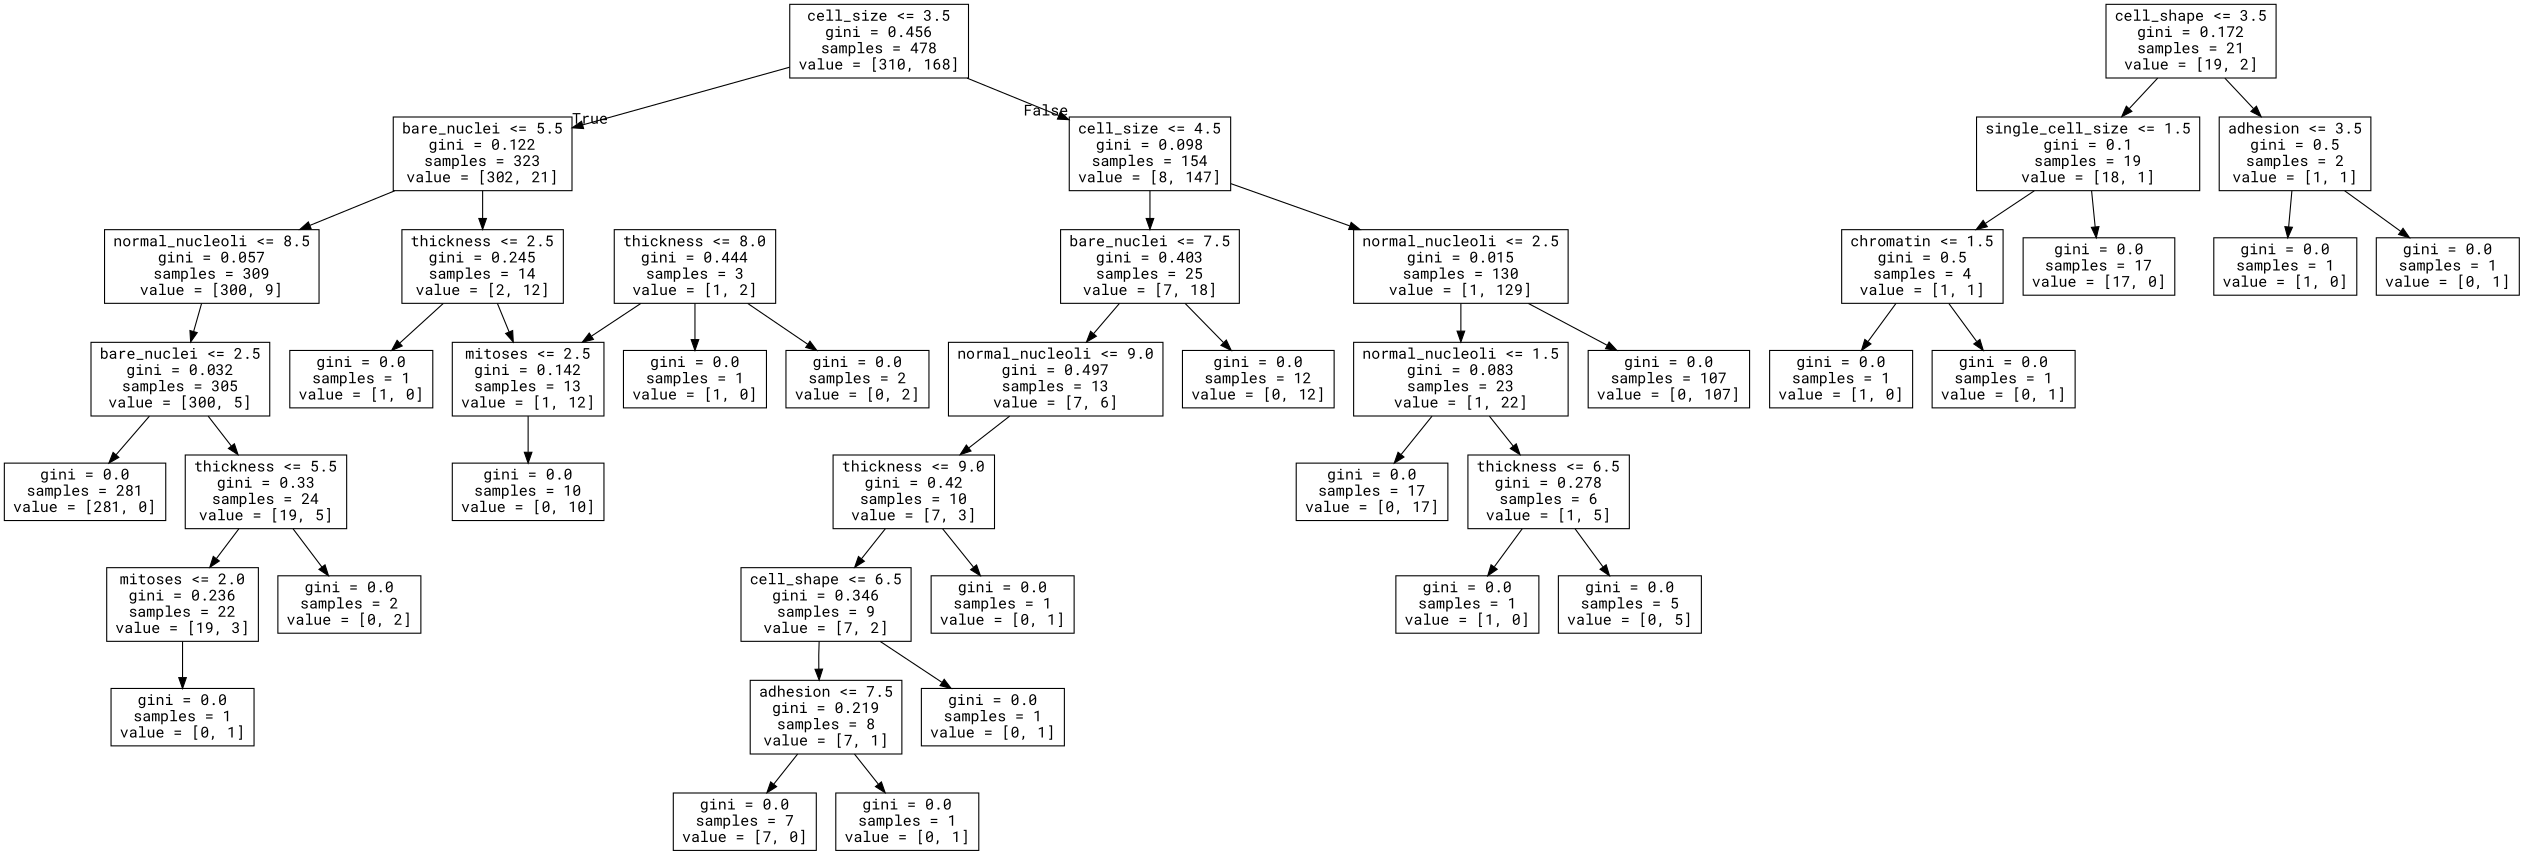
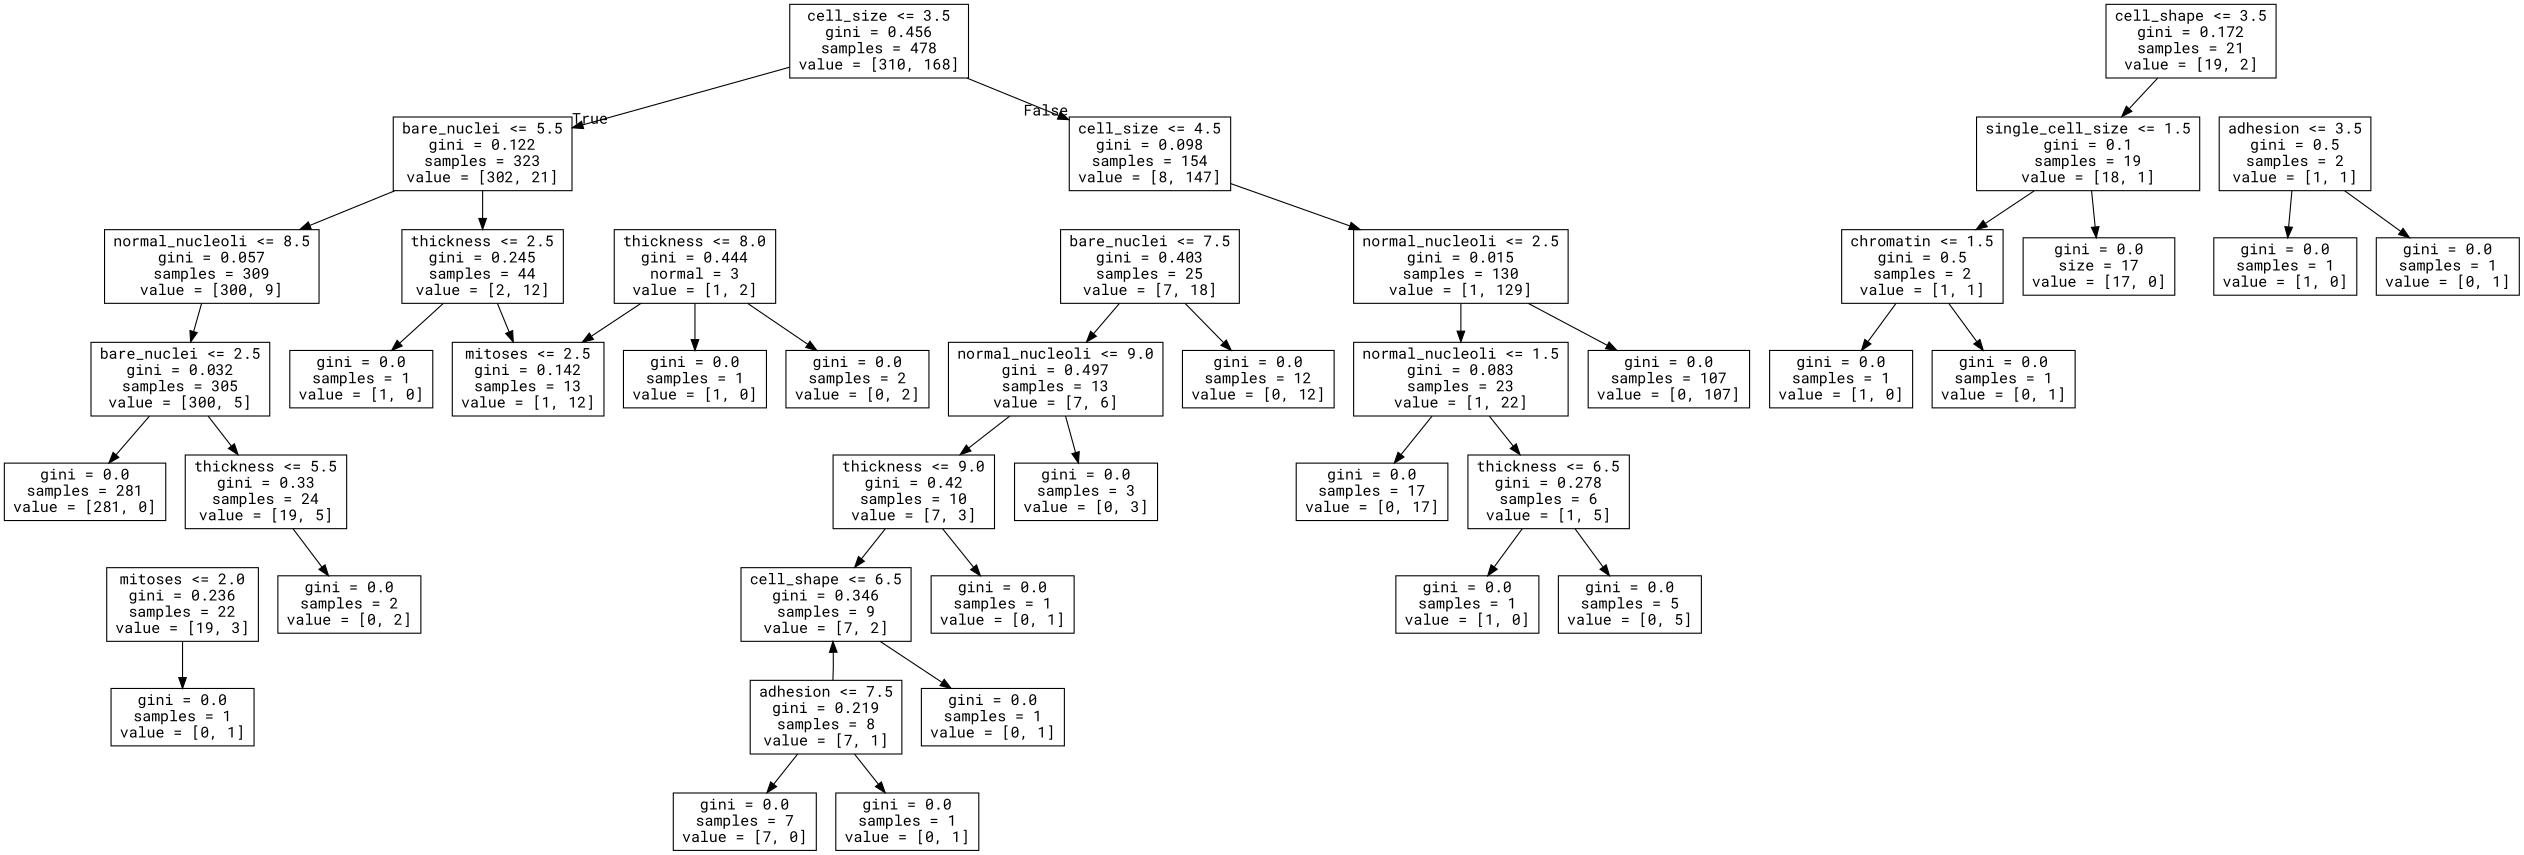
edge "cell_shape <= 3.5 gini = 0.172 samples = 21 value = [19, 2]" -> "adhesion <= 3.5 gini = 0.5 samples = 2 value = [1, 1]": removed
edge "cell_size <= 4.5 gini = 0.098 samples = 154 value = [8, 147]" -> "bare_nuclei <= 7.5 gini = 0.403 samples = 25 value = [7, 18]": removed
node "thickness <= 2.5 gini = 0.245 samples = 14 value = [2, 12]": label "thickness <= 2.5 gini = 0.245 samples = 14 value = [2, 12]" -> "thickness <= 2.5 gini = 0.245 samples = 44 value = [2, 12]"
node "thickness <= 8.0 gini = 0.444 samples = 3 value = [1, 2]": label "thickness <= 8.0 gini = 0.444 samples = 3 value = [1, 2]" -> "thickness <= 8.0 gini = 0.444 normal = 3 value = [1, 2]"
node "chromatin <= 1.5 gini = 0.5 samples = 4 value = [1, 1]": label "chromatin <= 1.5 gini = 0.5 samples = 4 value = [1, 1]" -> "chromatin <= 1.5 gini = 0.5 samples = 2 value = [1, 1]"
node "gini = 0.0 samples = 17 value = [17, 0]": label "gini = 0.0 samples = 17 value = [17, 0]" -> "gini = 0.0 size = 17 value = [17, 0]"
node "gini = 0.0 samples = 10 value = [0, 10]": removed
node "gini = 0.0 samples = 3 value = [0, 3]": added
edge "thickness <= 5.5 gini = 0.33 samples = 24 value = [19, 5]" -> "mitoses <= 2.0 gini = 0.236 samples = 22 value = [19, 3]": removed
edge "cell_shape <= 6.5 gini = 0.346 samples = 9 value = [7, 2]" -> "adhesion <= 7.5 gini = 0.219 samples = 8 value = [7, 1]": reversed
